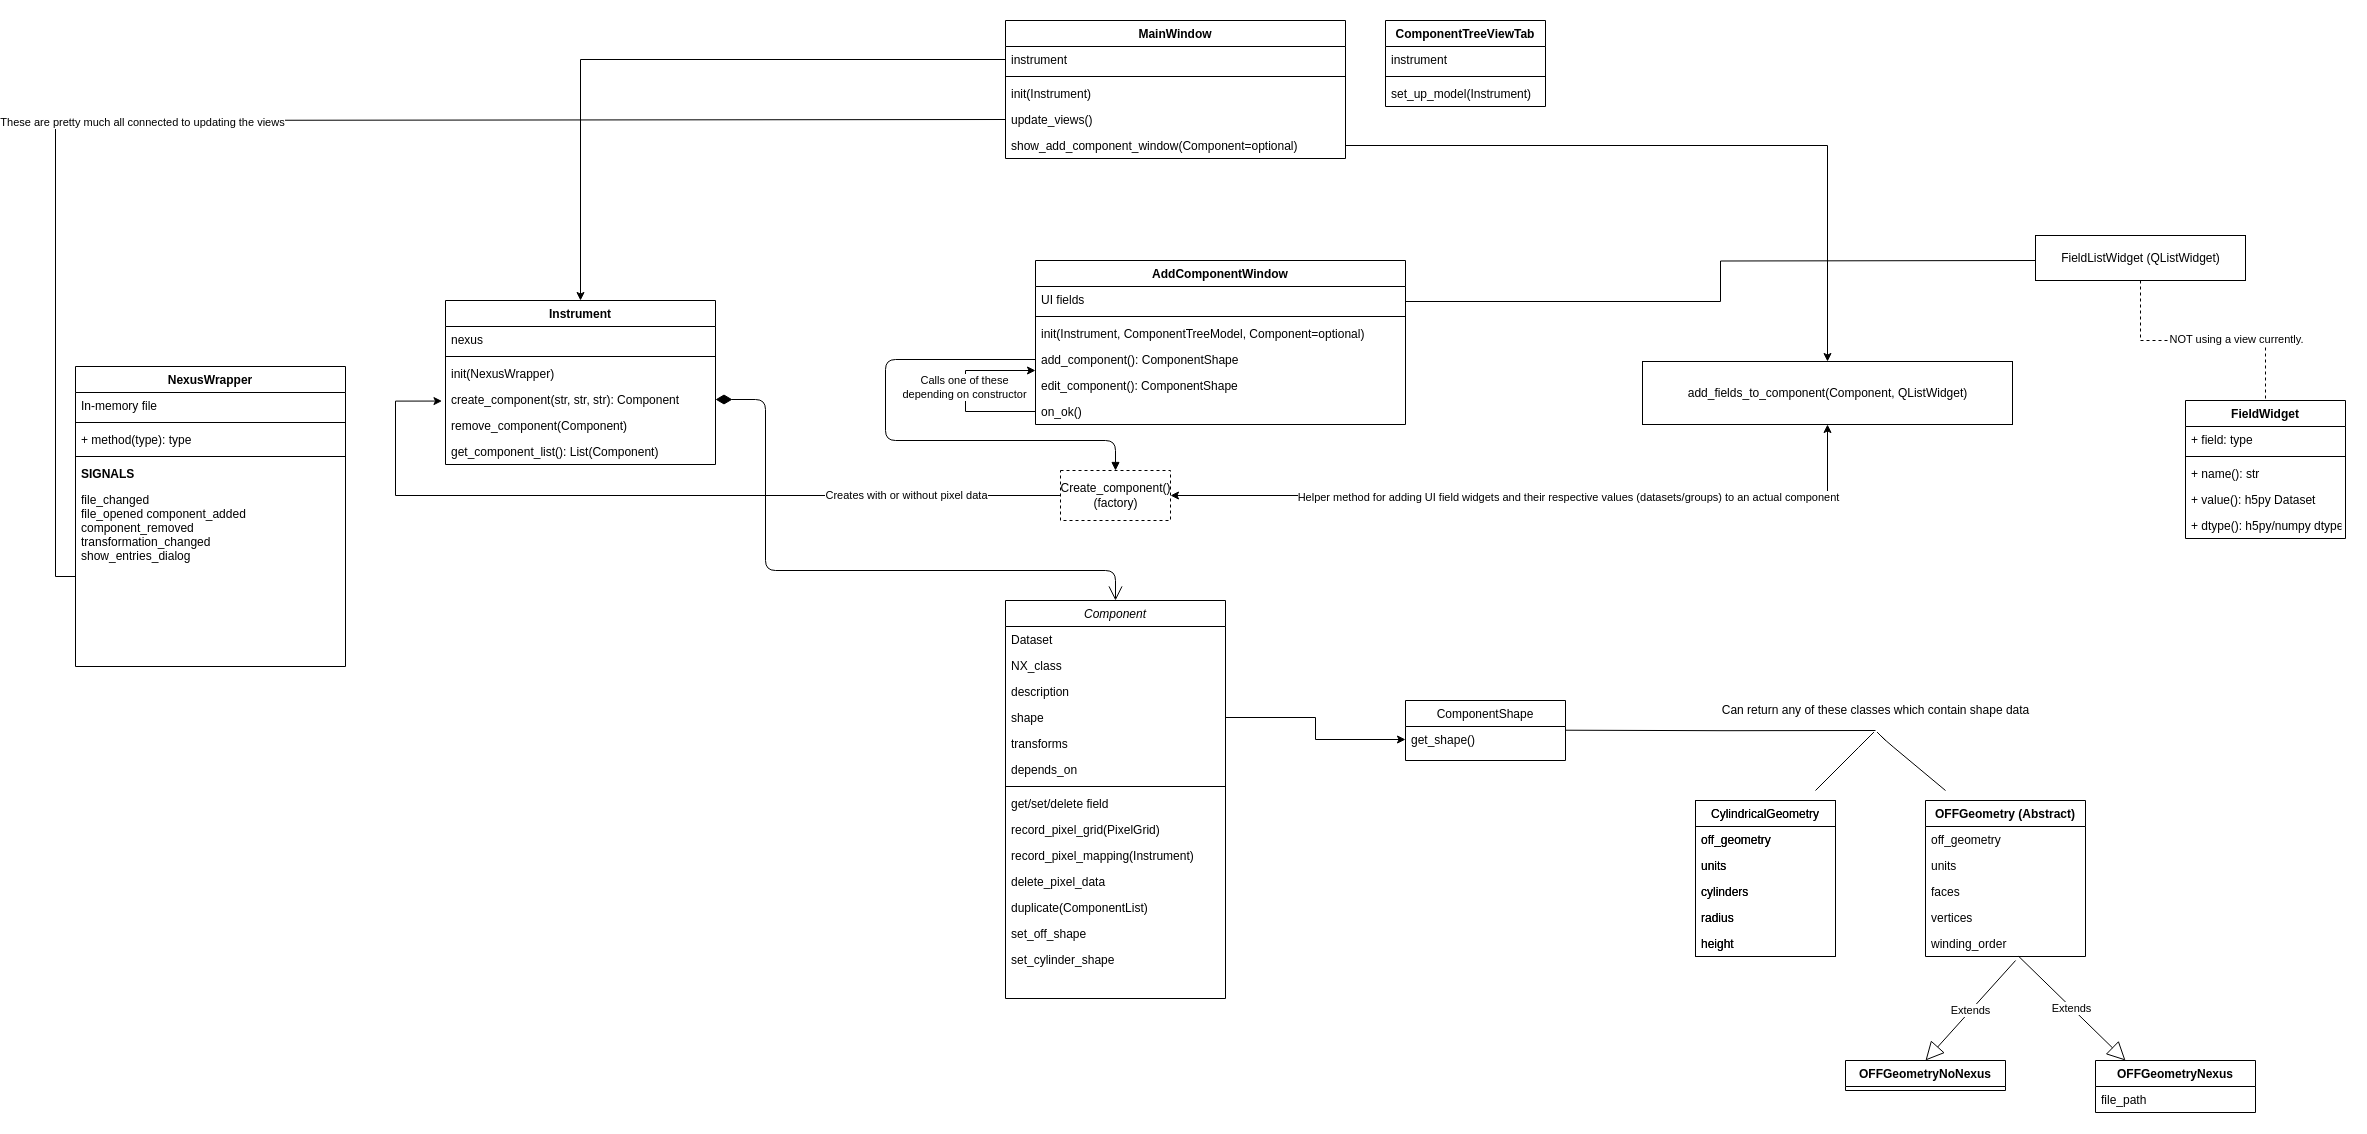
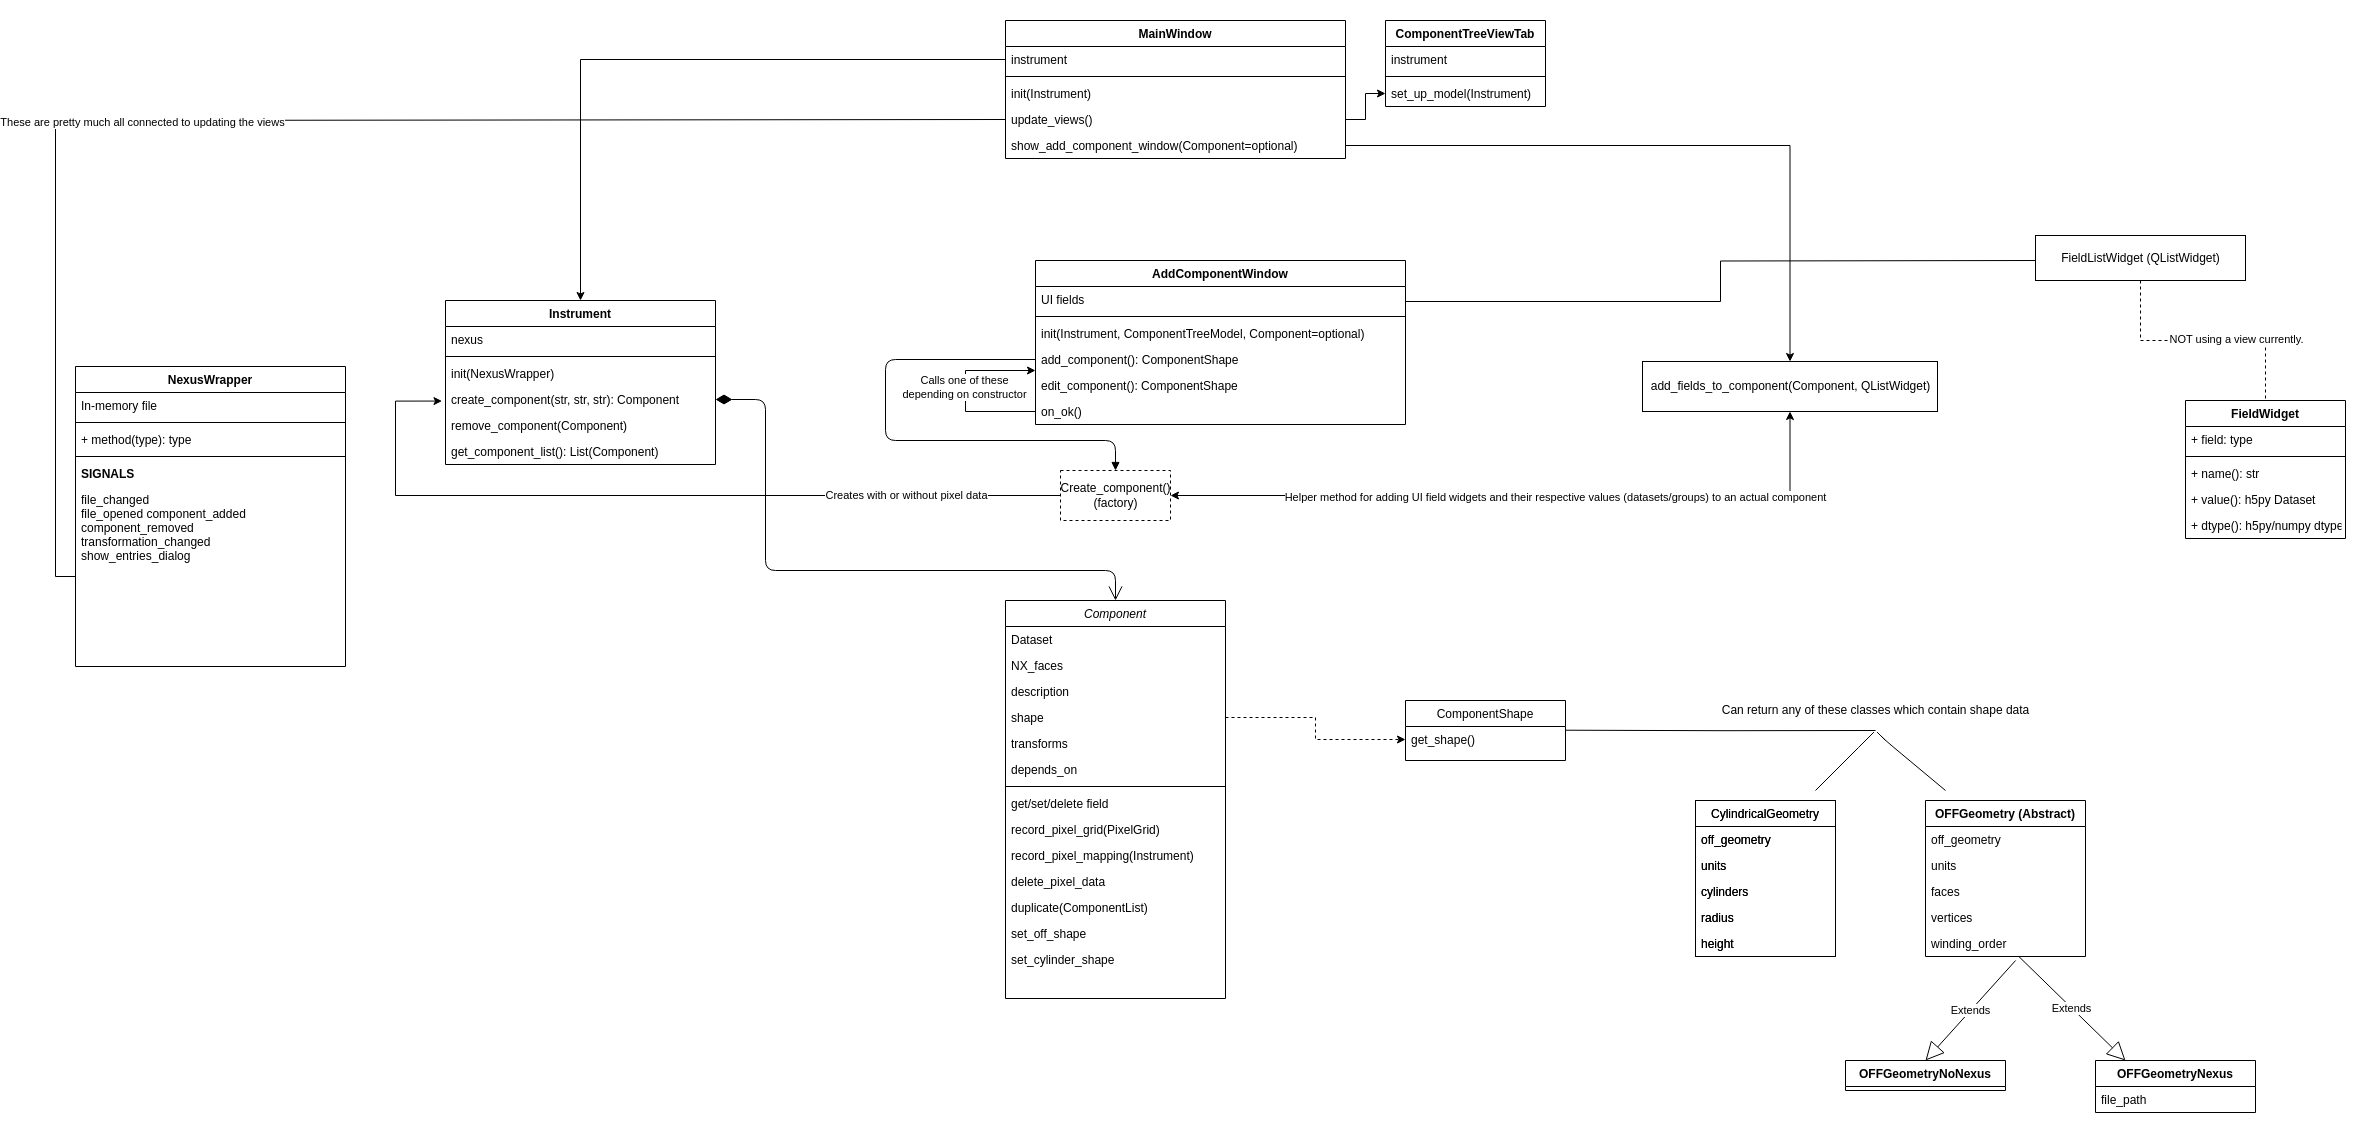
edge "update_views()" -> "set_up_model(Instrument)": added
node "add_fields_to_component(Component, QListWidget)": size 370x63 -> 295x50
node "NX_class": label "NX_class" -> "NX_faces"
edge "shape" -> "get_shape()": style solid -> dashed
